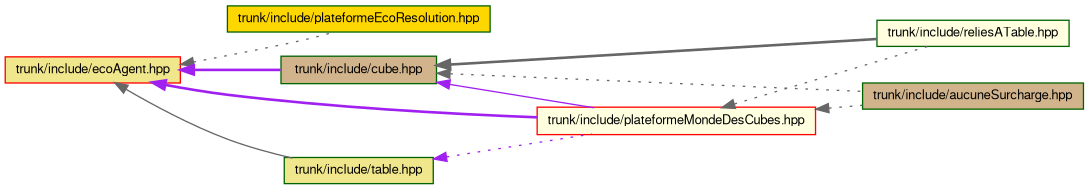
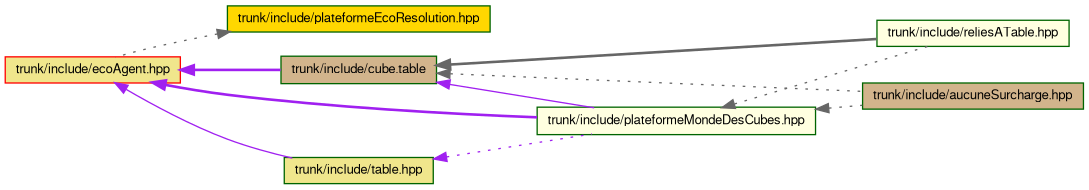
edge "trunk/include/plateformeEcoResolution.hpp" -> "trunk/include/ecoAgent.hpp": reversed
node "trunk/include/cube.hpp": label "trunk/include/cube.hpp" -> "trunk/include/cube.table"
node "trunk/include/plateformeMondeDesCubes.hpp": color red -> darkgreen
edge "trunk/include/table.hpp" -> "trunk/include/ecoAgent.hpp": color gray40 -> purple
